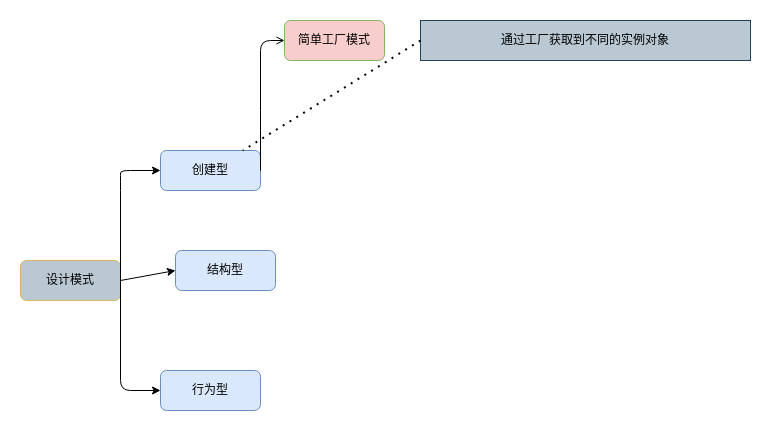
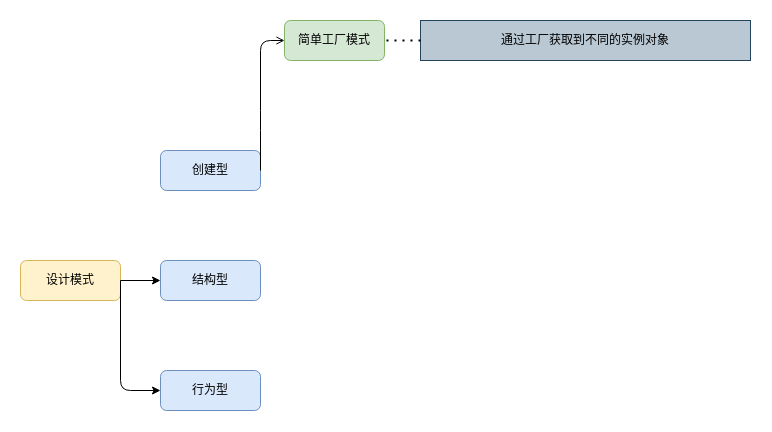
node "简单工厂模式": fillcolor #f8cecc -> #d5e8d4
edge "通过工厂获取到不同的实例对象" -- "创建型": now "通过工厂获取到不同的实例对象" -- "简单工厂模式"
edge "设计模式" -> "创建型": removed
node "结构型": moved (226, 271) -> (211, 281)
node "设计模式": fillcolor #bac8d3 -> #fff2cc
